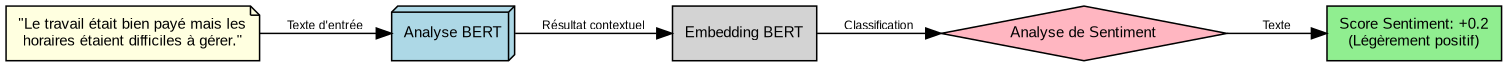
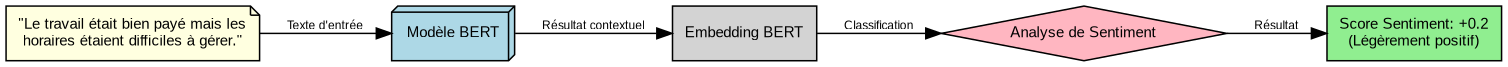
edge "Analyse de Sentiment" -> "Score Sentiment: +0.2 (Légèrement positif)": label "Texte" -> "Résultat"
node "Analyse BERT": label "Analyse BERT" -> "Modèle BERT"
